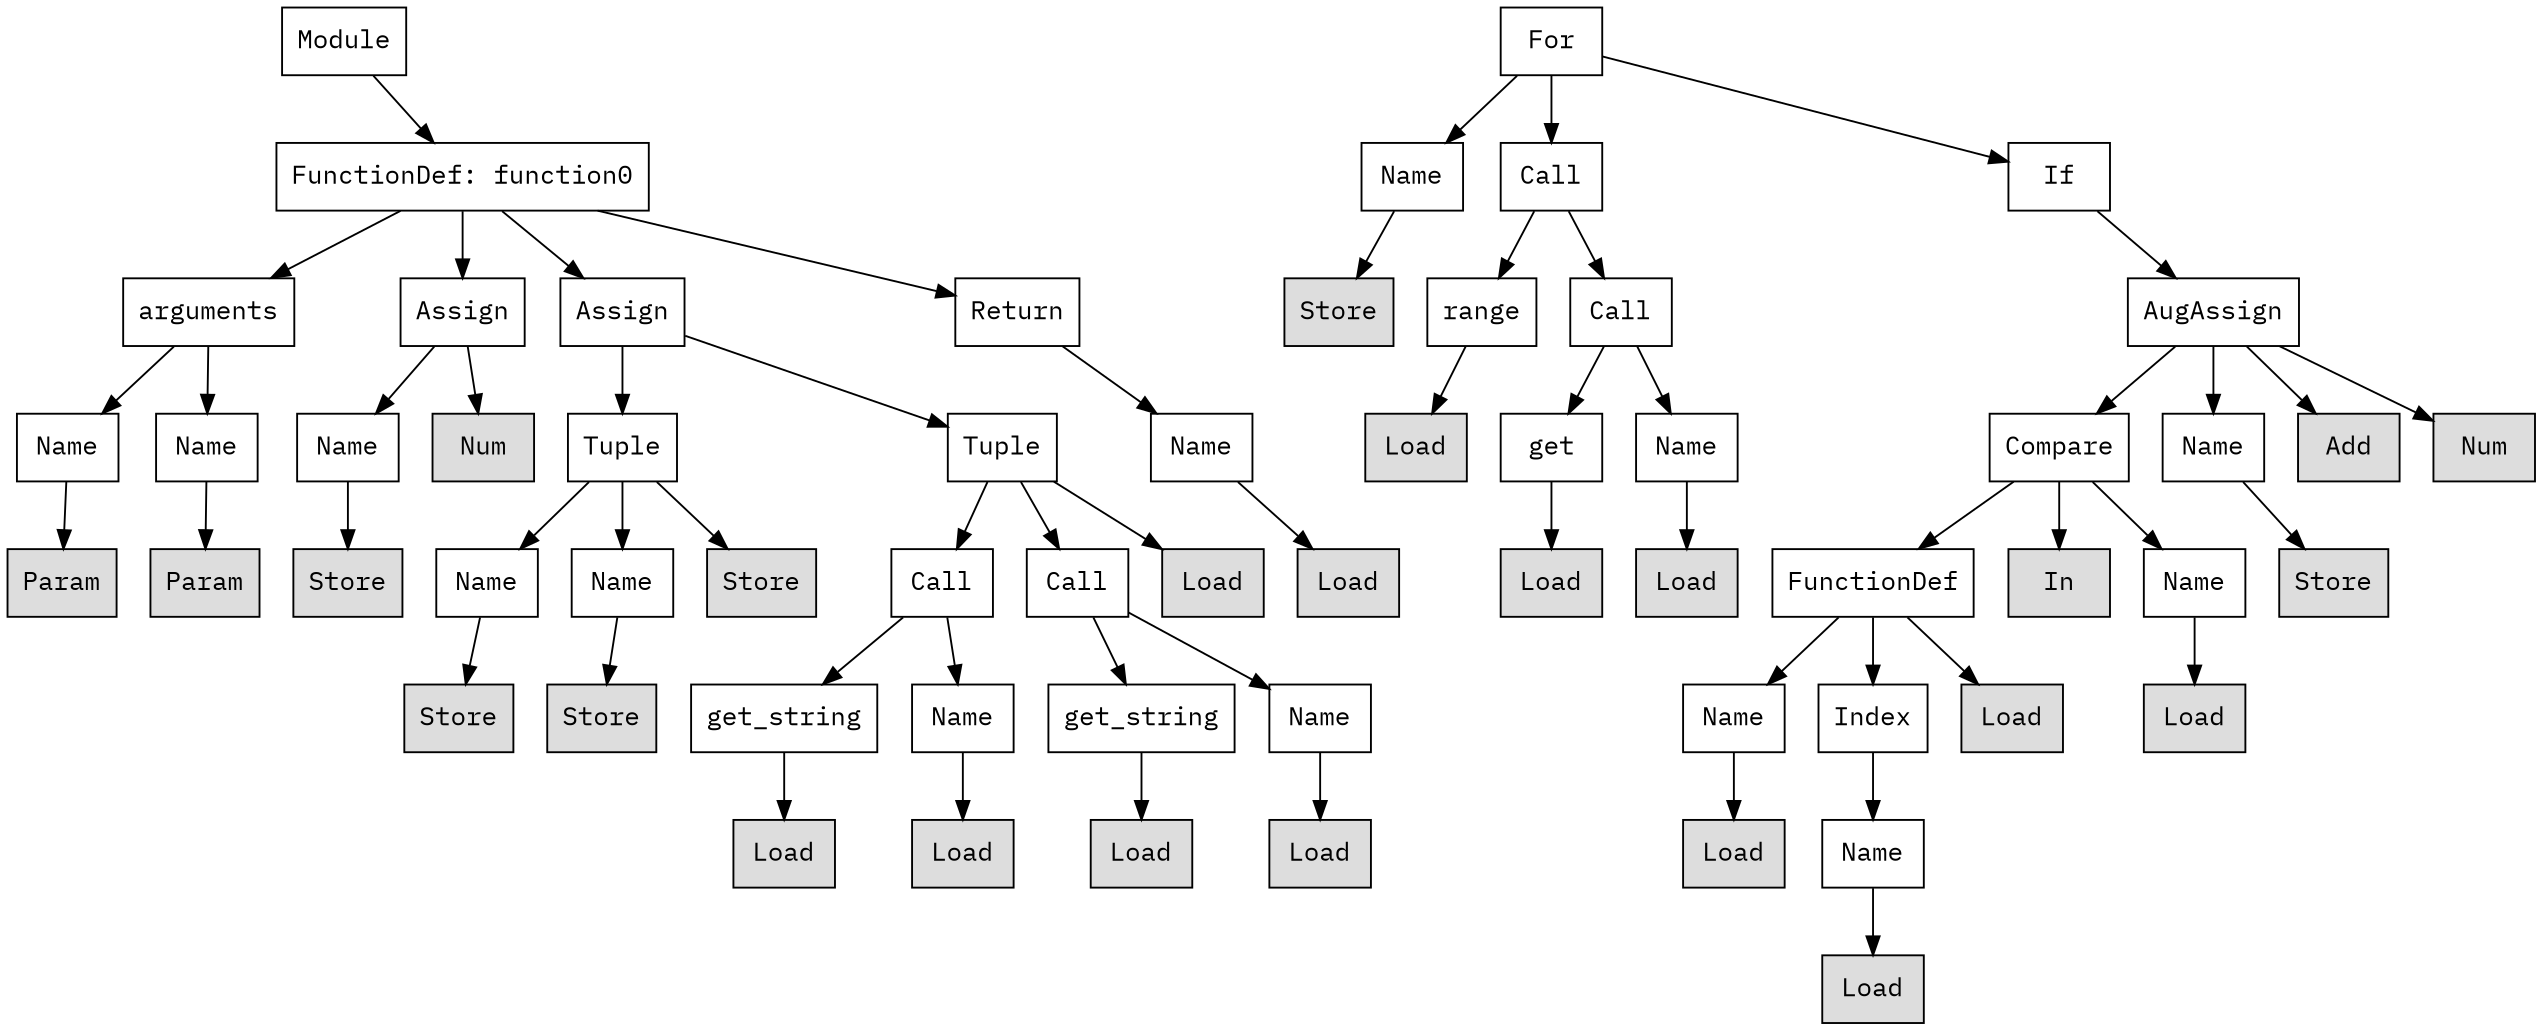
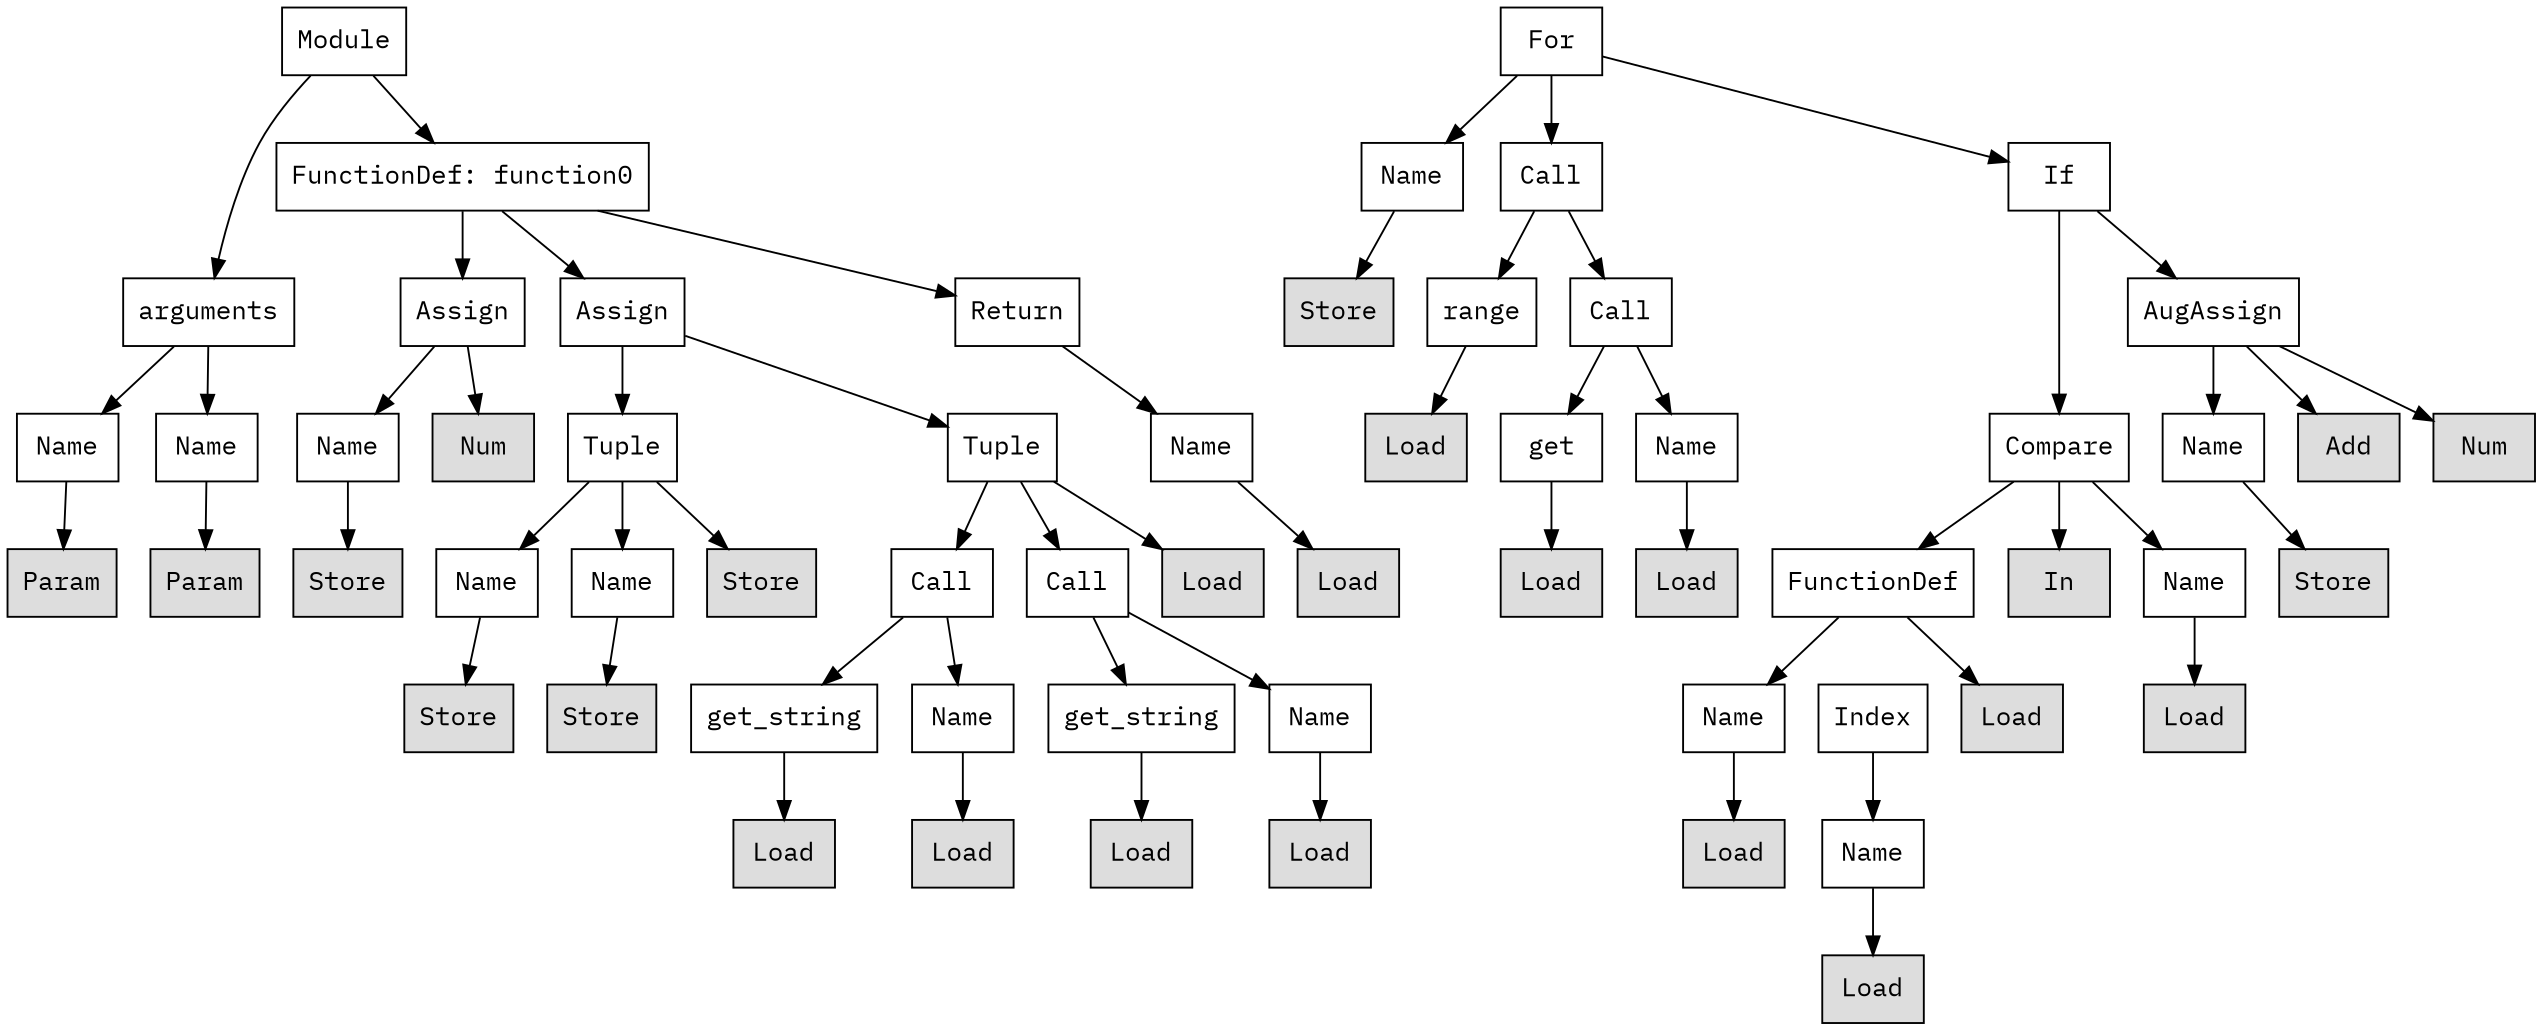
edge "FunctionDef: function0" -> "arguments": now "Module" -> "arguments"
edge "AugAssign" -> "Compare": now "If" -> "Compare"
edge "FunctionDef" -> "Index": removed
